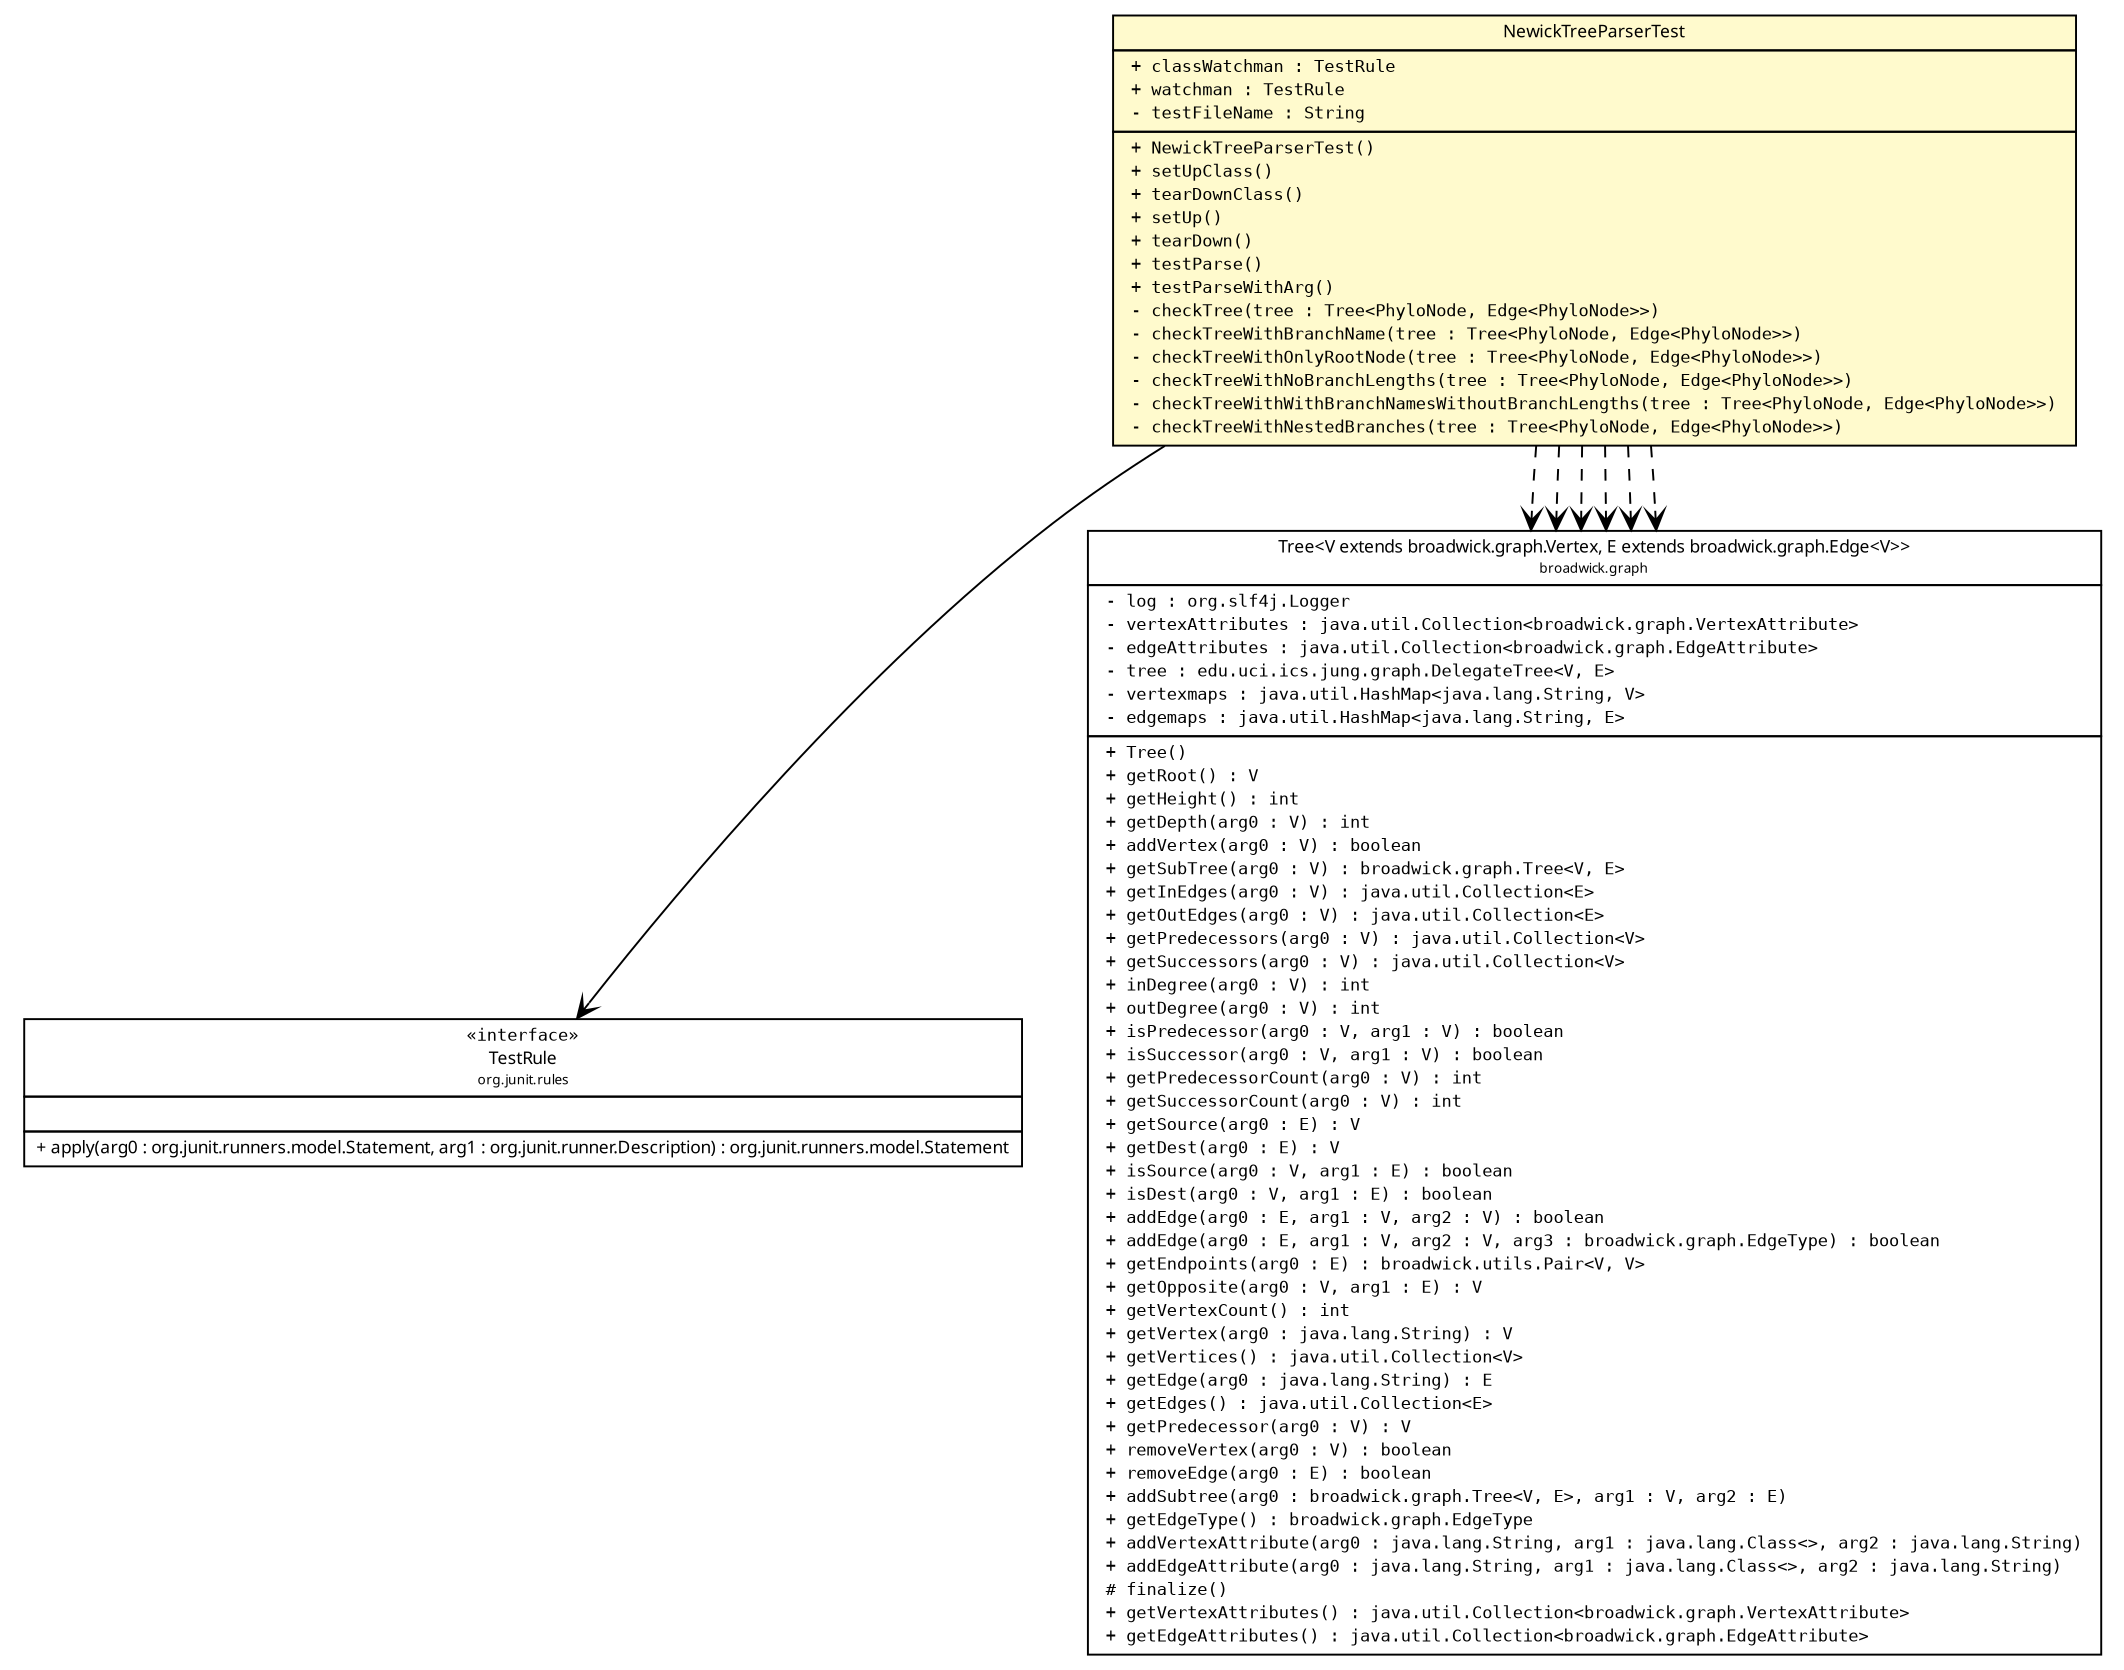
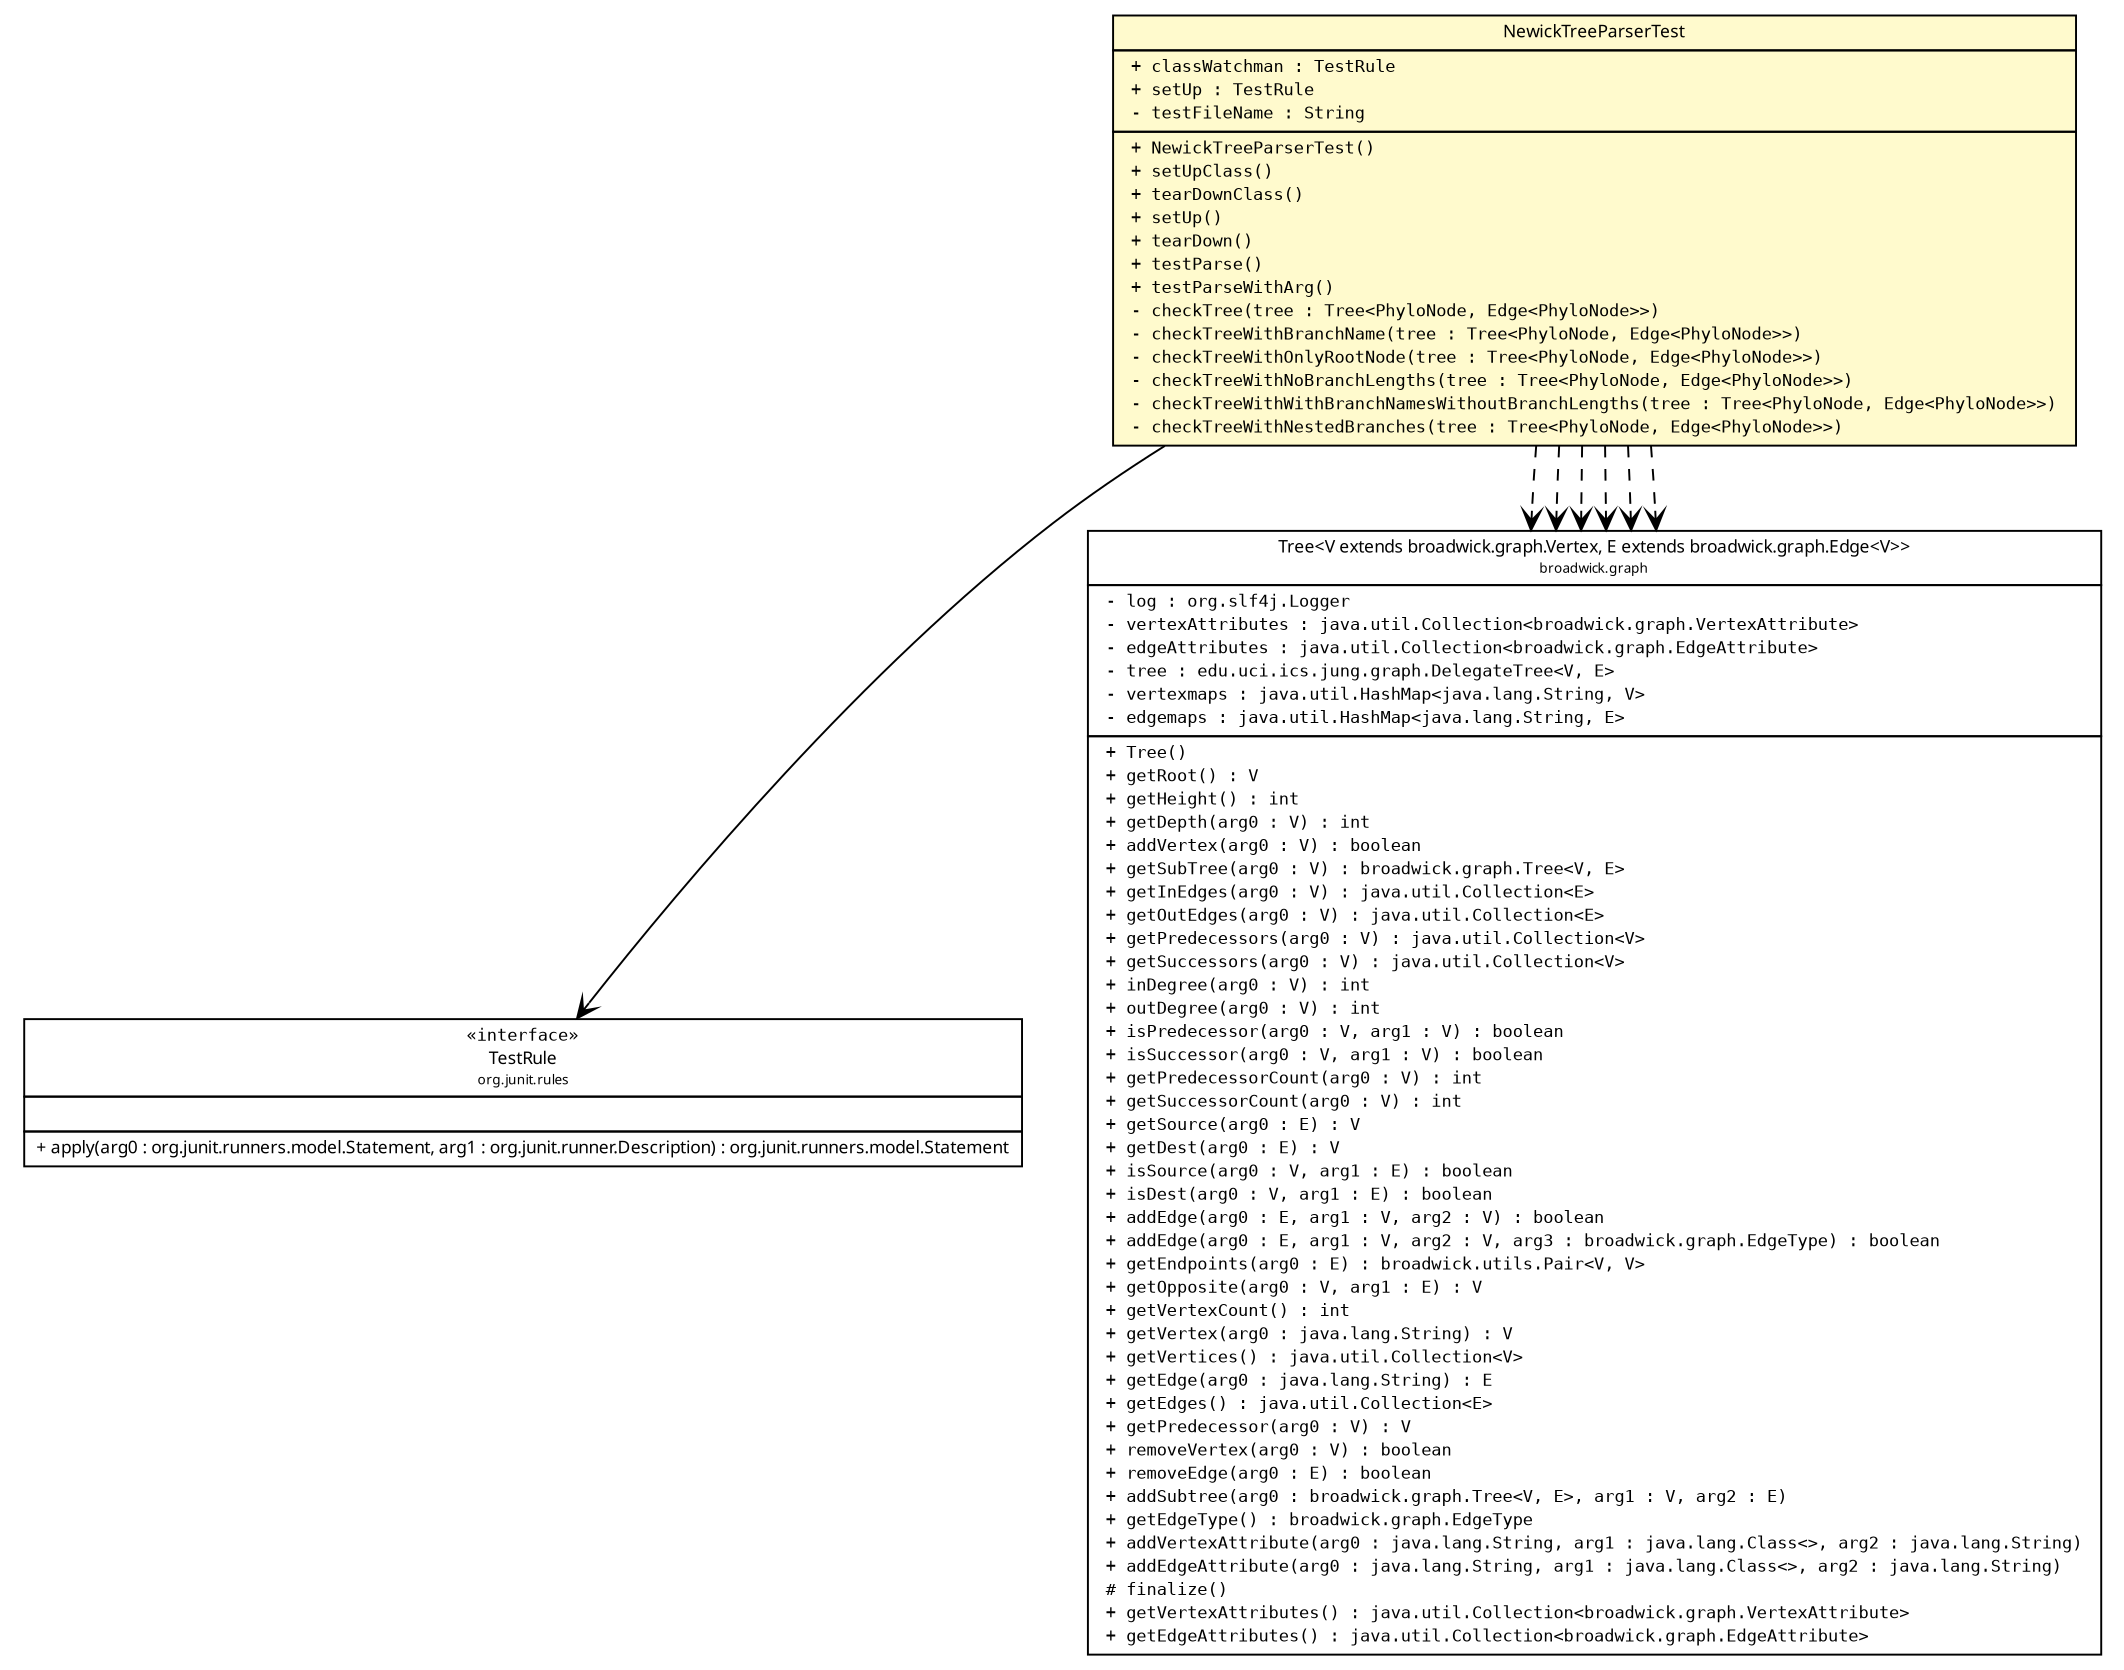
node "NewickTreeParserTest": text "+ watchman : TestRule" -> "+ setUp : TestRule"
